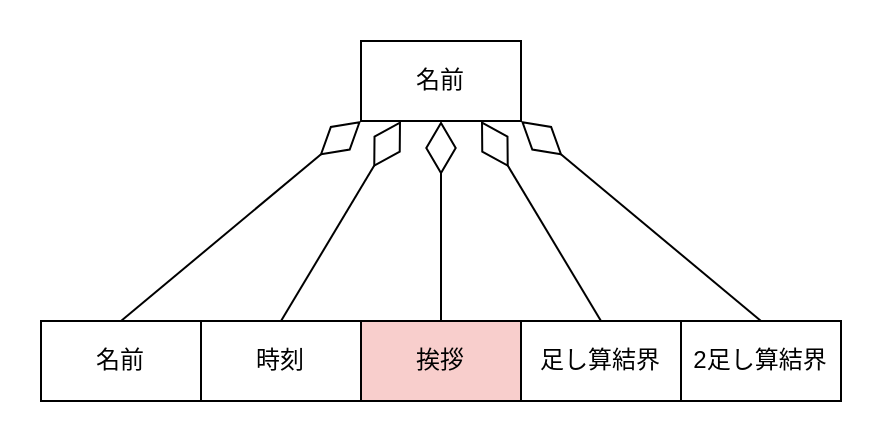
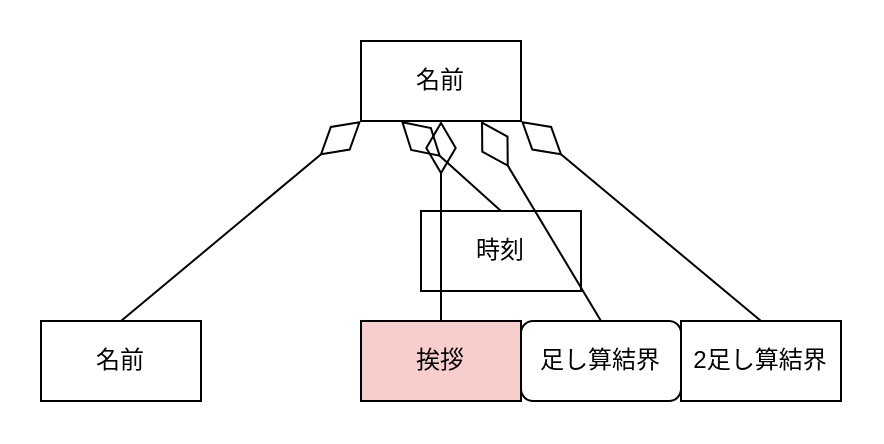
node "時刻": moved (281, 361) -> (501, 251)
node "足し算結界": shape rectangle -> rounded rectangle
